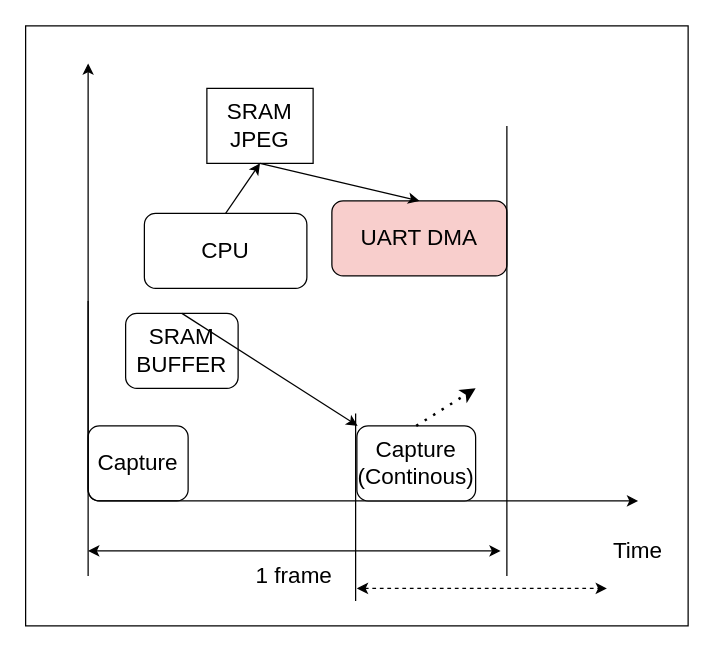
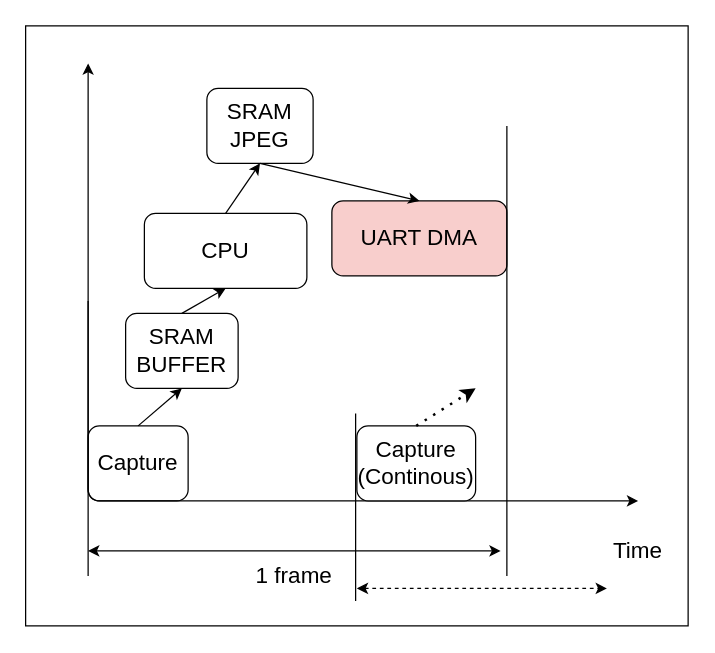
node "SRAM JPEG": shape rectangle -> rounded rectangle
edge "SRAM BUFFER" -> "Capture (Continous)": now "SRAM BUFFER" -> "CPU"
edge "Capture" -> "SRAM BUFFER": added
